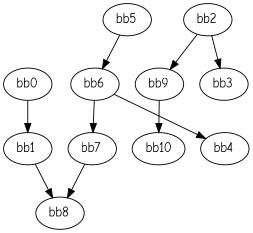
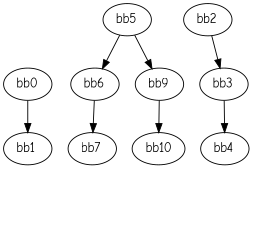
edge "bb2" -> "bb9": now "bb5" -> "bb9"
edge "bb6" -> "bb4": now "bb3" -> "bb4"
node "bb8": removed
